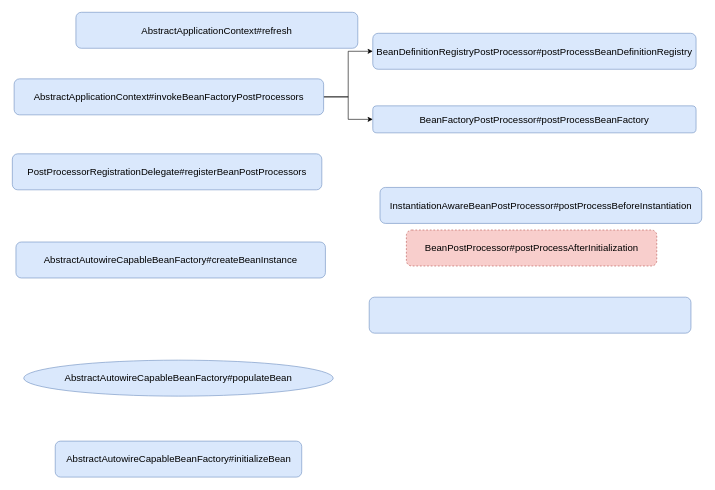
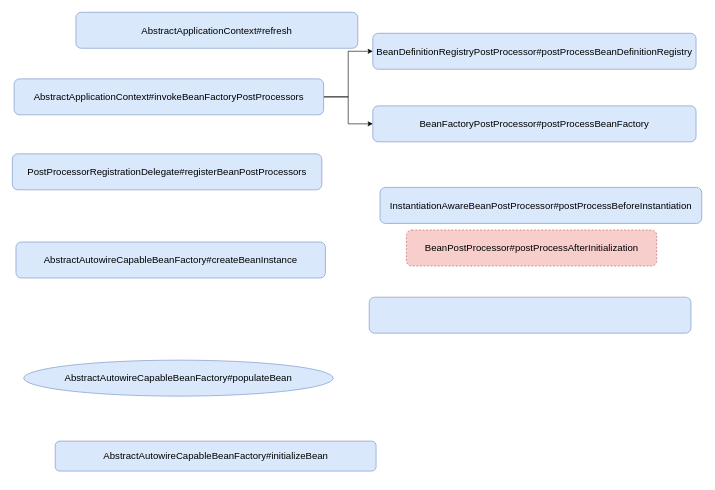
node "BeanFactoryPostProcessor#postProcessBeanFactory": size 323x27 -> 323x36
node "AbstractAutowireCapableBeanFactory#initializeBean": size 247x36 -> 321x30
